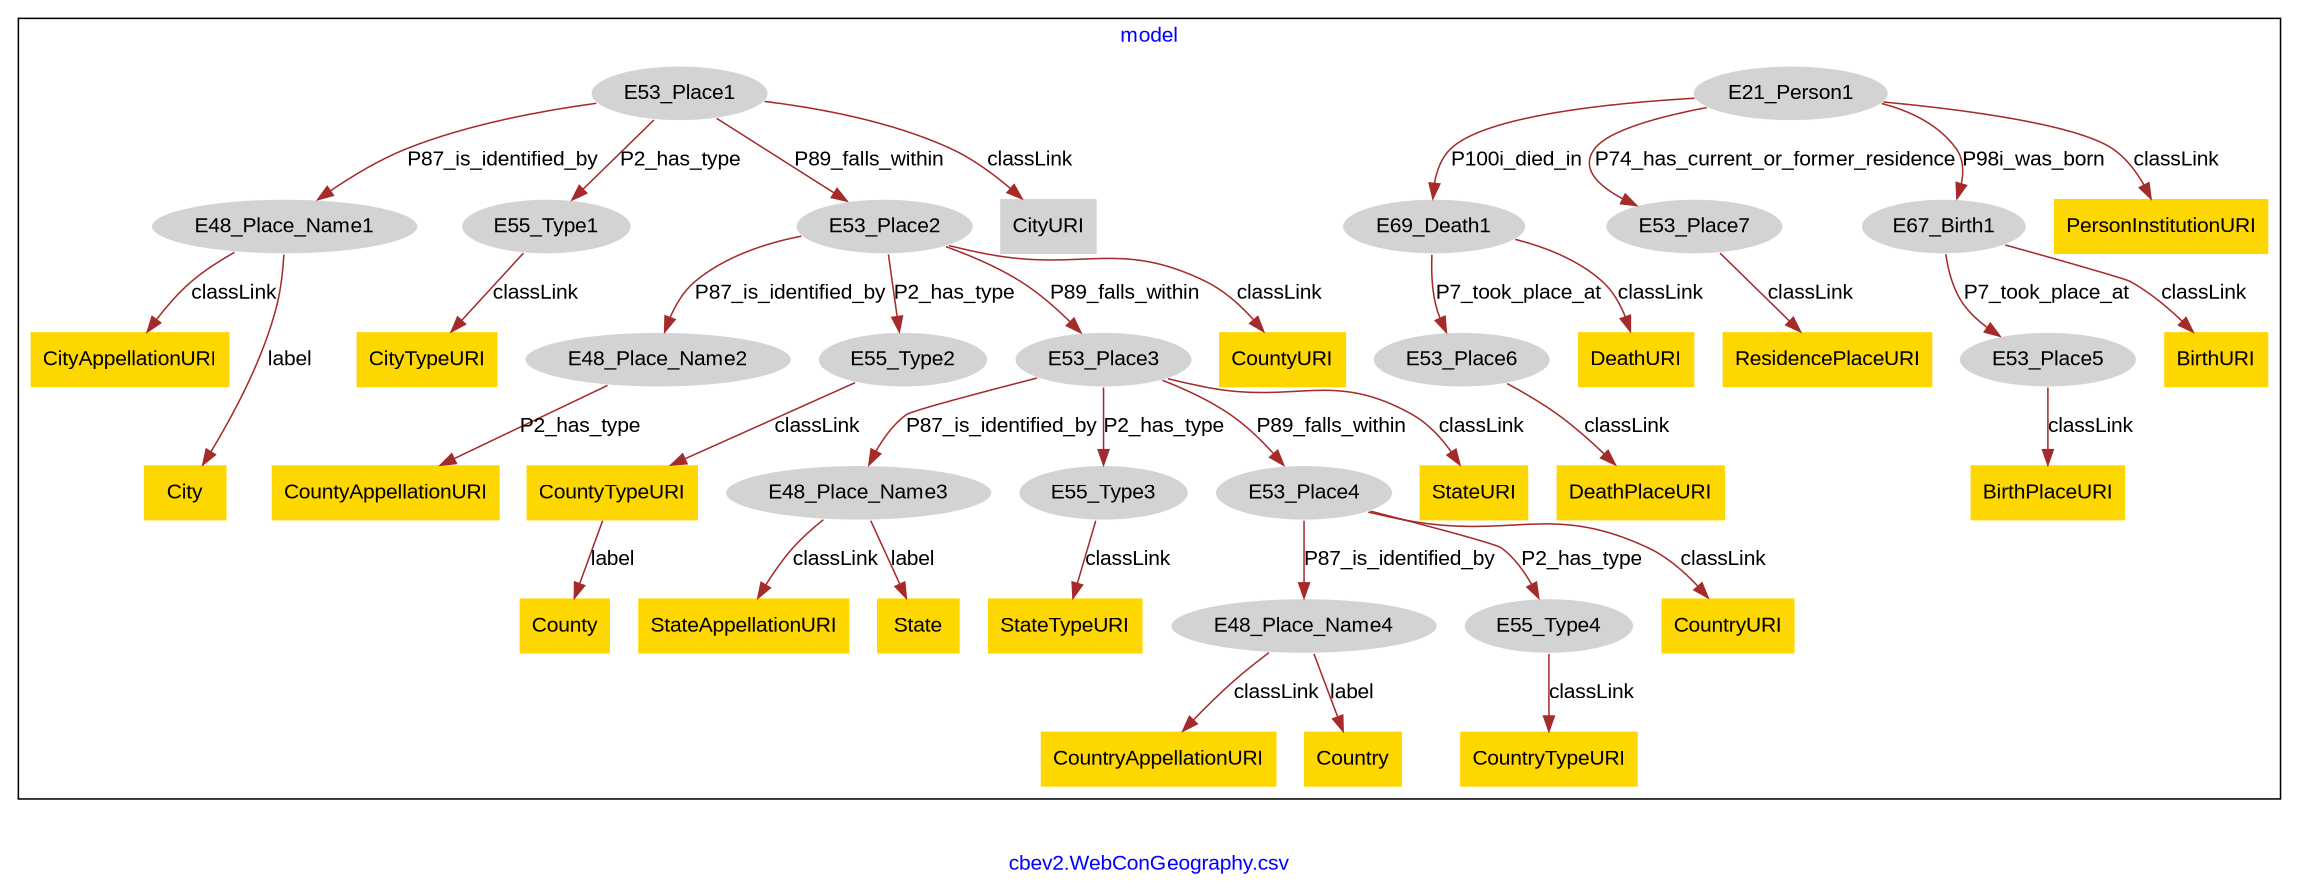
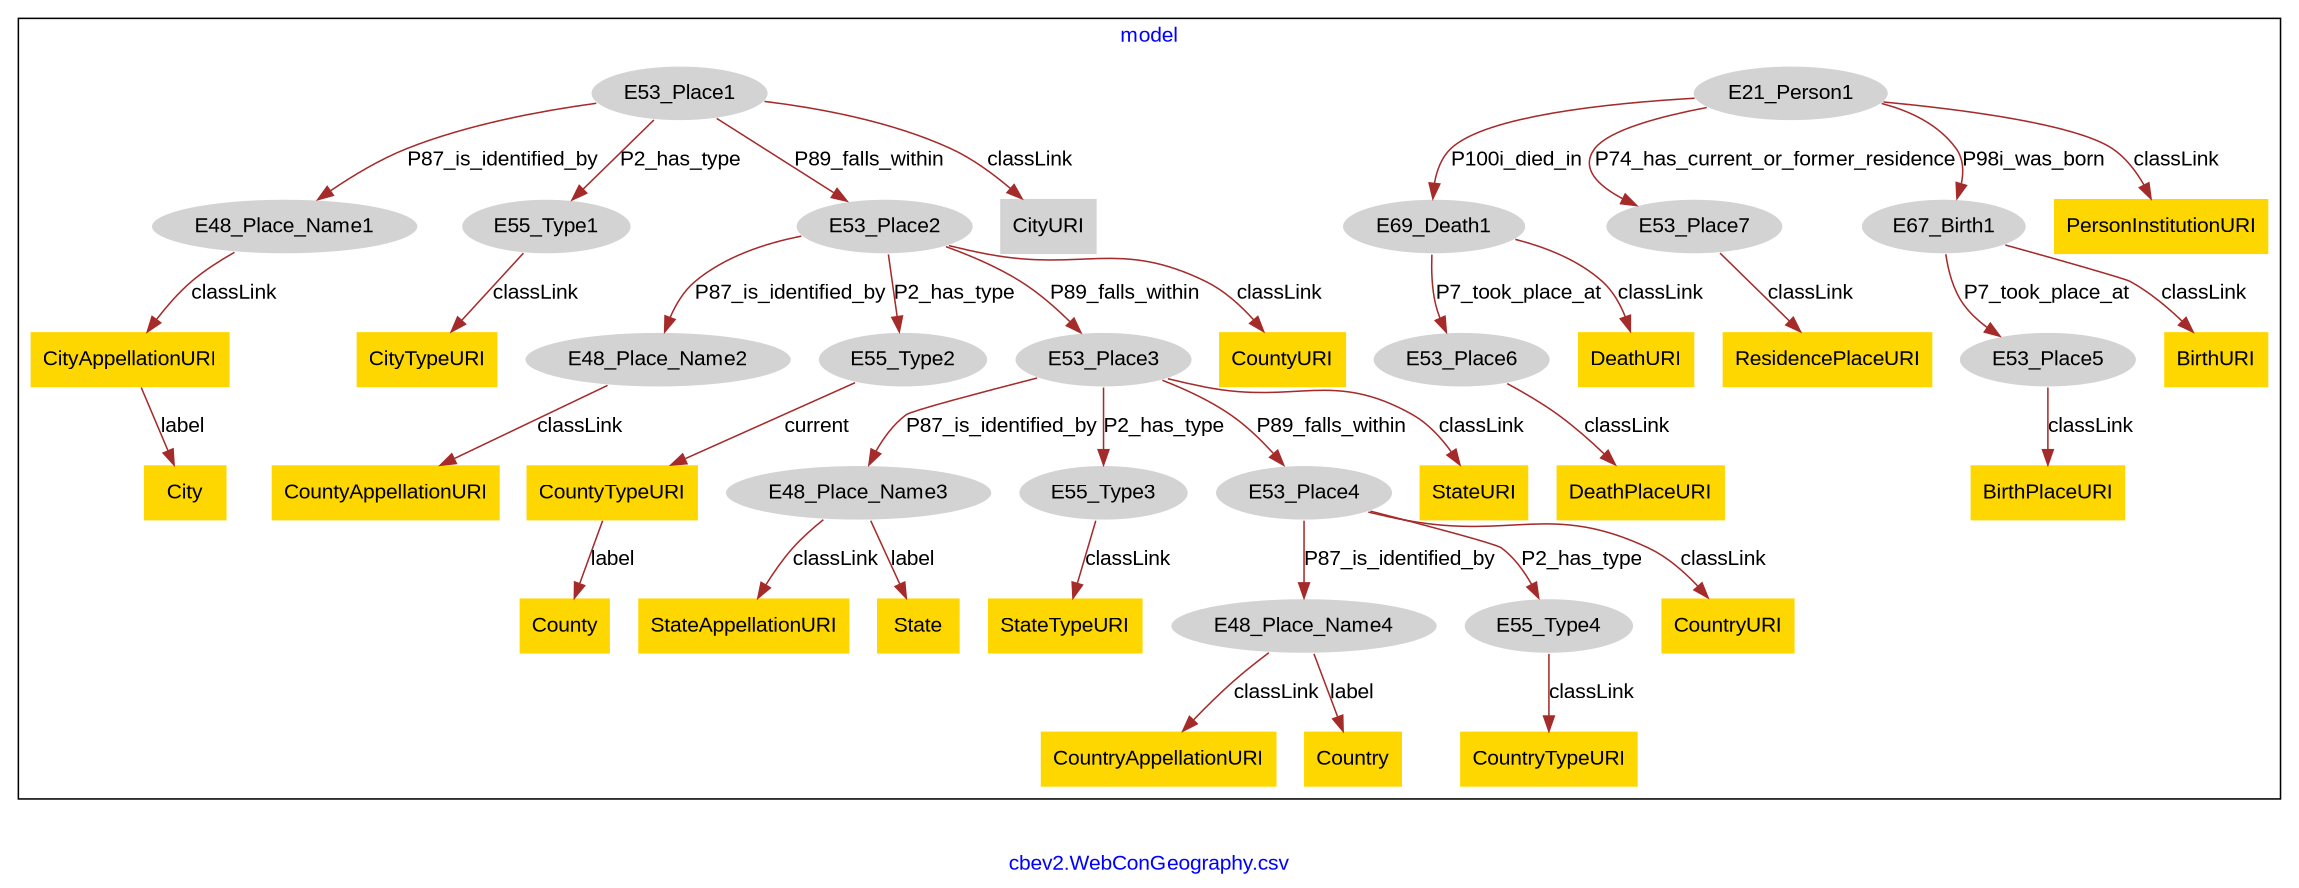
edge "E48_Place_Name1" -> "City": now "CityAppellationURI" -> "City"
edge "E48_Place_Name2" -> "CountyAppellationURI": label "P2_has_type" -> "classLink"
edge "E55_Type2" -> "CountyTypeURI": label "classLink" -> "current"
